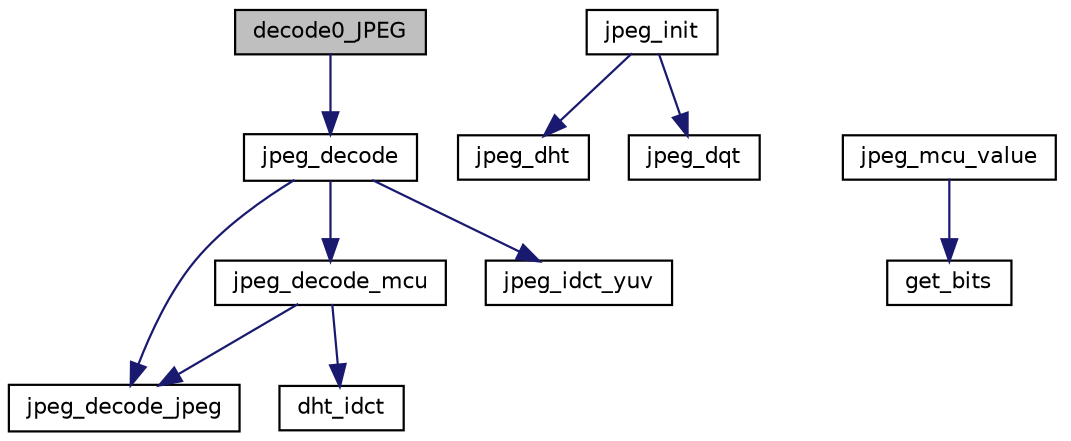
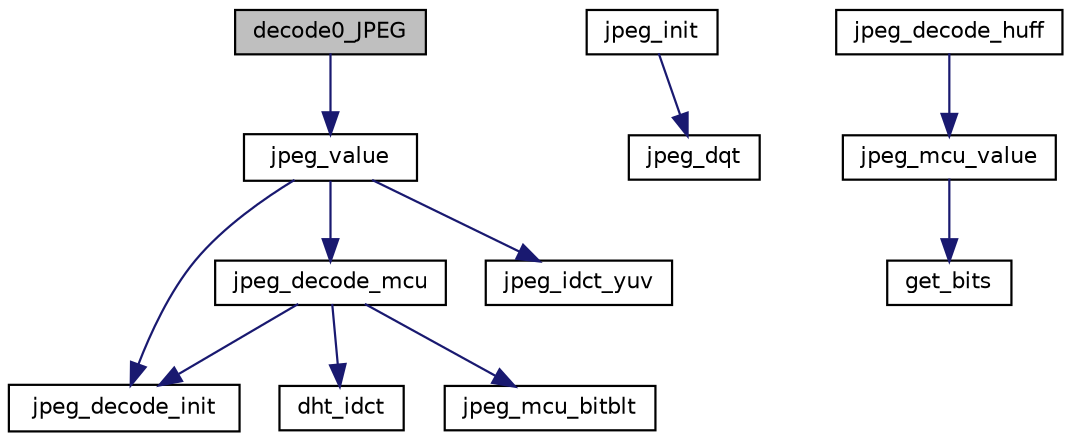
node "jpeg_decode_huff": added
node "jpeg_decode": label "jpeg_decode" -> "jpeg_value"
node "jpeg_dht": removed
node "jpeg_decode_jpeg": label "jpeg_decode_jpeg" -> "jpeg_decode_init"
node "jpeg_mcu_bitblt": added
